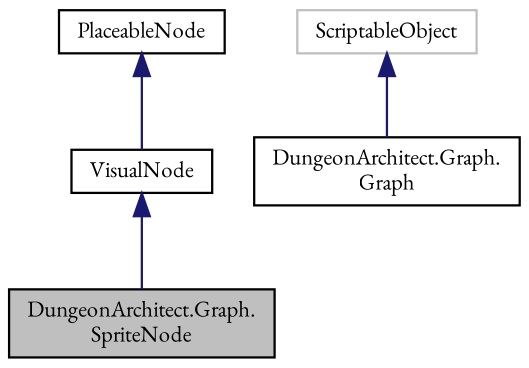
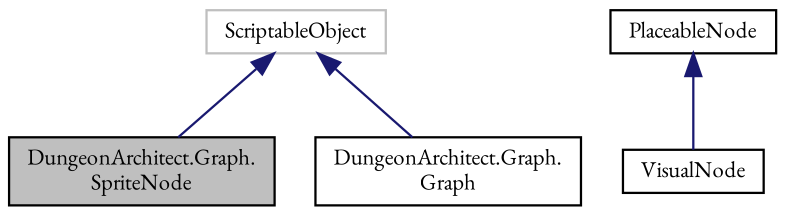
edge "DungeonArchitect.Graph. SpriteNode" -> "VisualNode": now "DungeonArchitect.Graph. SpriteNode" -> "ScriptableObject"
